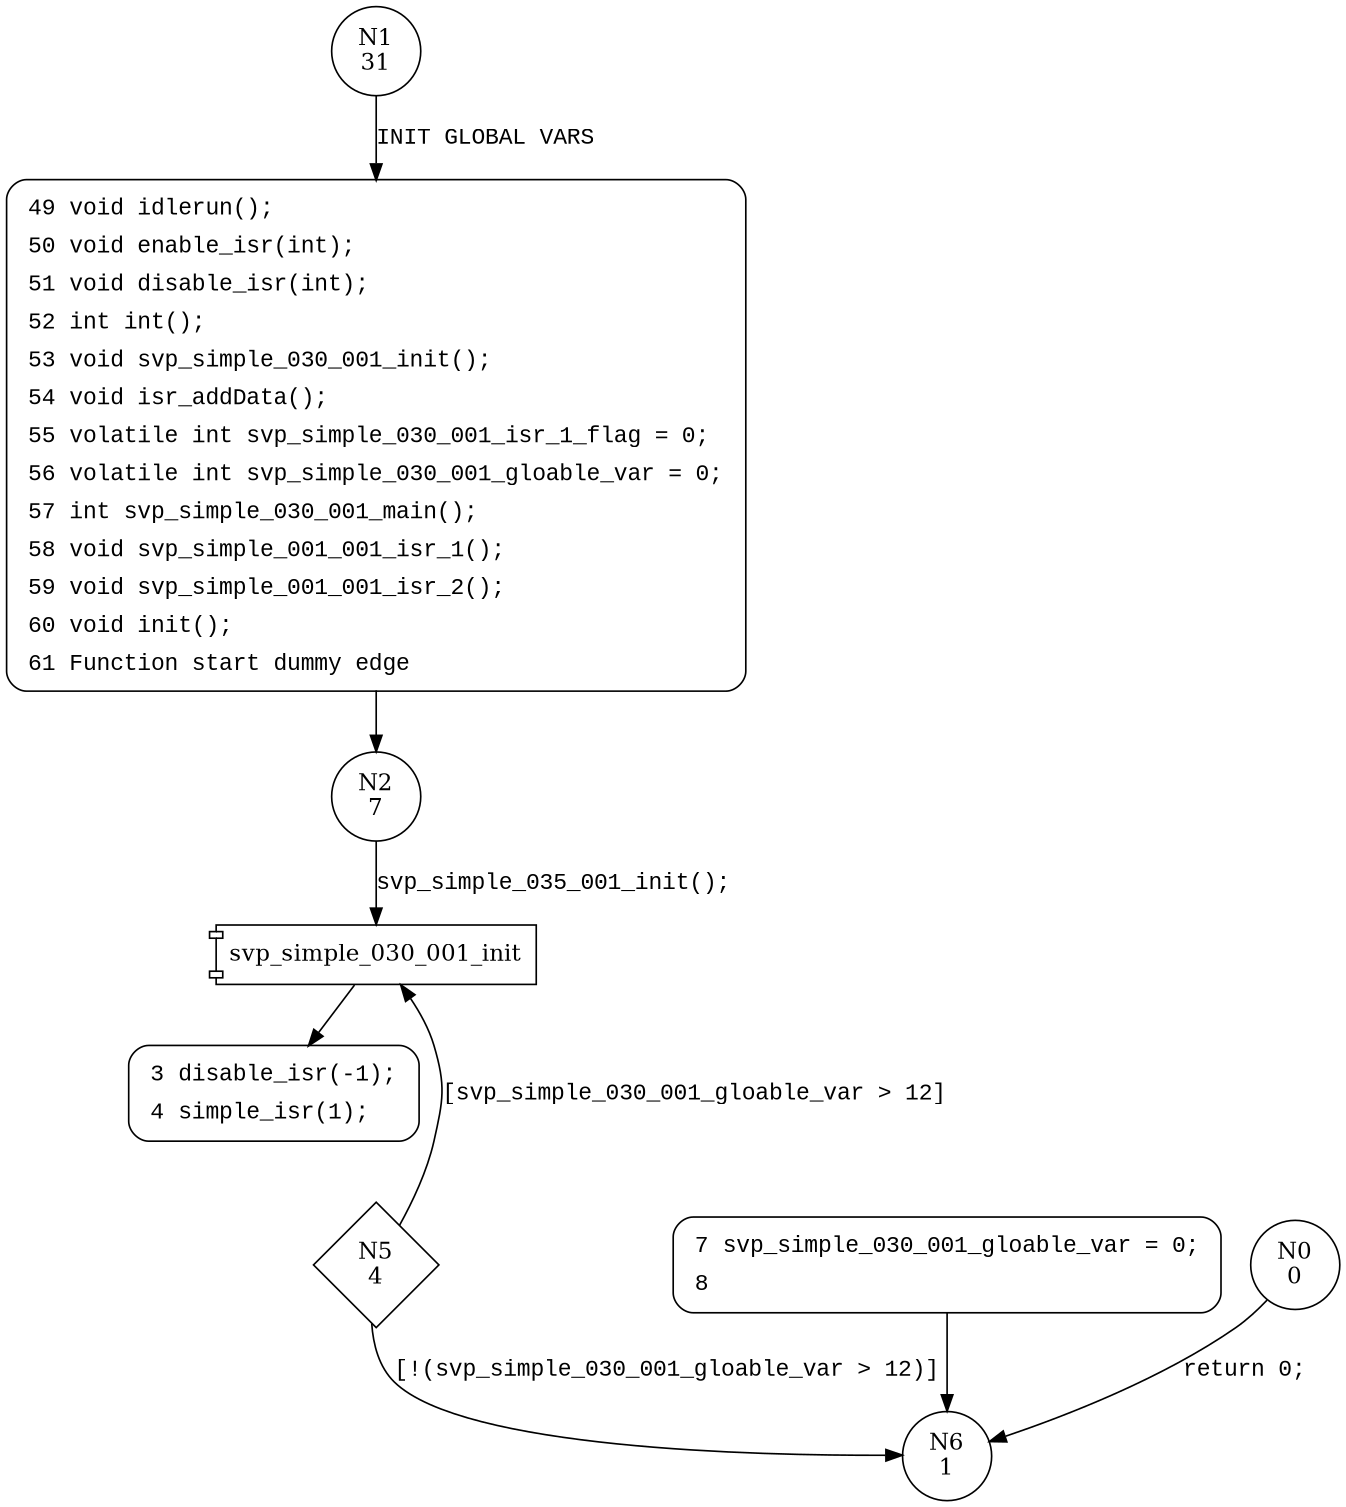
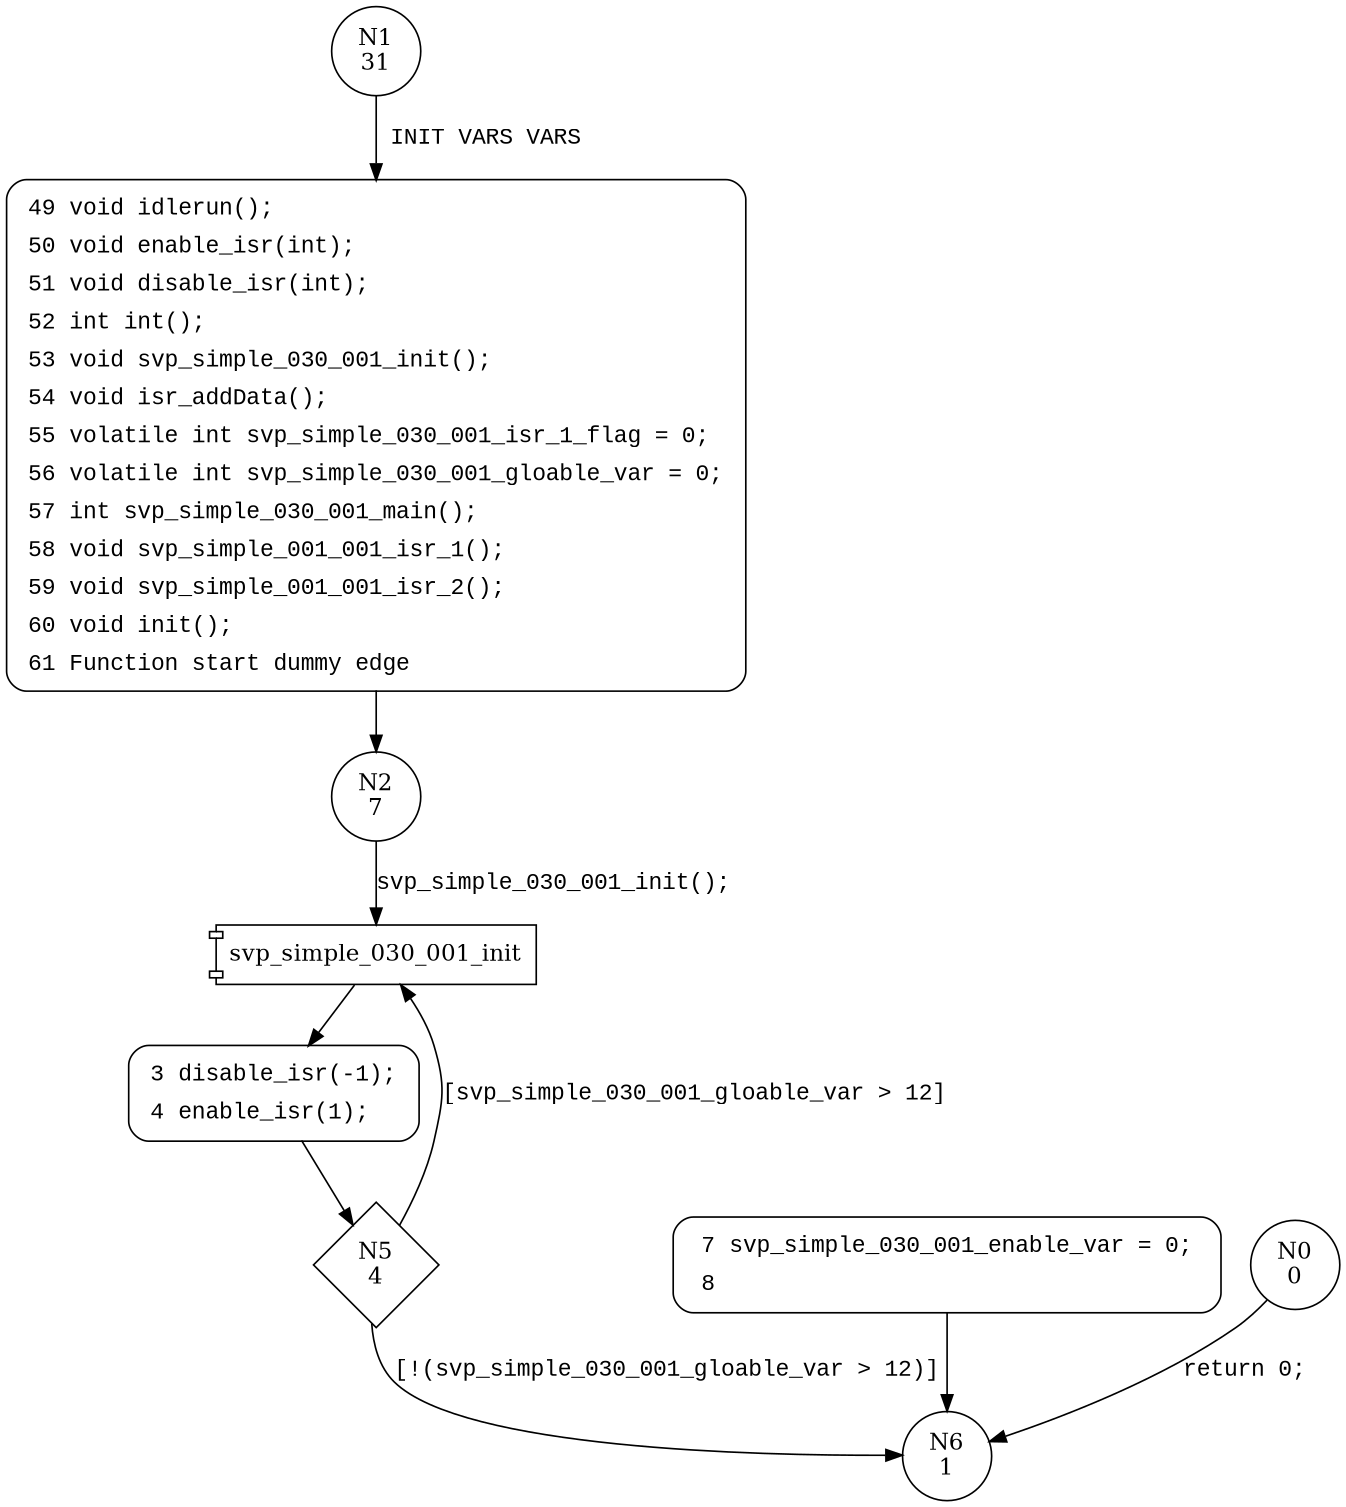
edge "N1 31" -> "49": label "INIT GLOBAL VARS" -> "INIT VARS VARS"
edge "N2 7" -> "svp_simple_030_001_init": label "svp_simple_035_001_init();" -> "svp_simple_030_001_init();"
node "3": text "simple_isr(1);" -> "enable_isr(1);"
edge "3" -> "N5 4": added
node "7": text "svp_simple_030_001_gloable_var = 0;" -> "svp_simple_030_001_enable_var = 0;"
